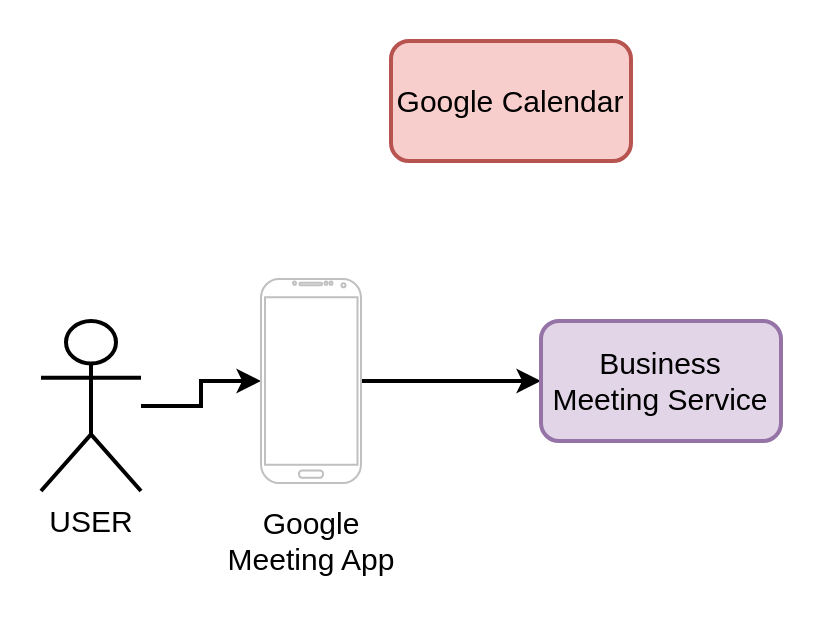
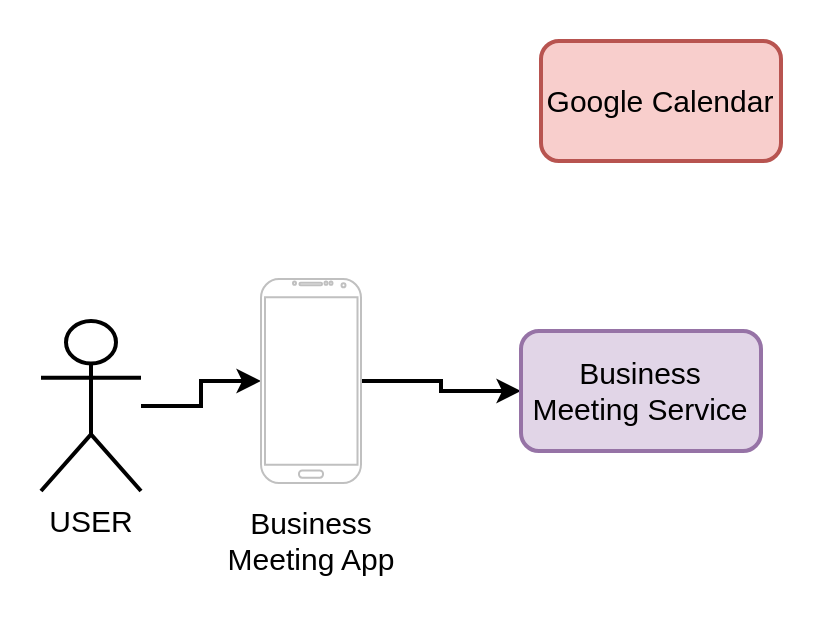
node "Google Calendar": moved (511, 101) -> (661, 101)
node "Business Meeting Service": moved (661, 381) -> (641, 391)
node "Google Meeting App": label "Google Meeting App" -> "Business Meeting App"
